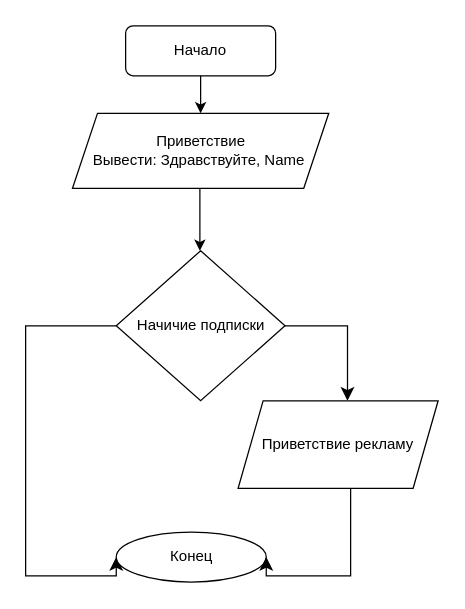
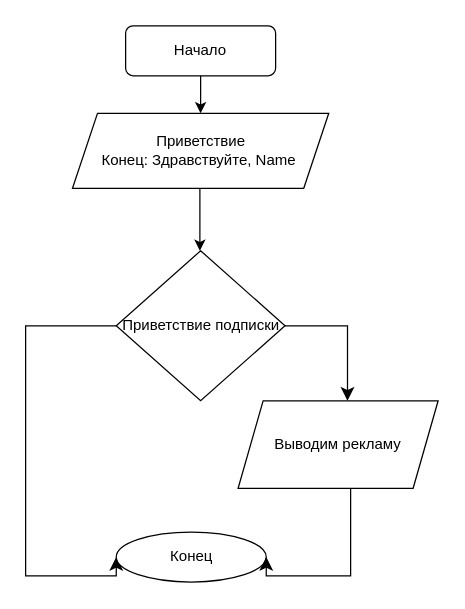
node "Приветствие Вывести: Здравствуйте, Name": label "Приветствие Вывести: Здравствуйте, Name" -> "Приветствие Конец: Здравствуйте, Name"
node "Начичие подписки": label "Начичие подписки" -> "Приветствие подписки"
node "Приветствие рекламу": label "Приветствие рекламу" -> "Выводим рекламу"
